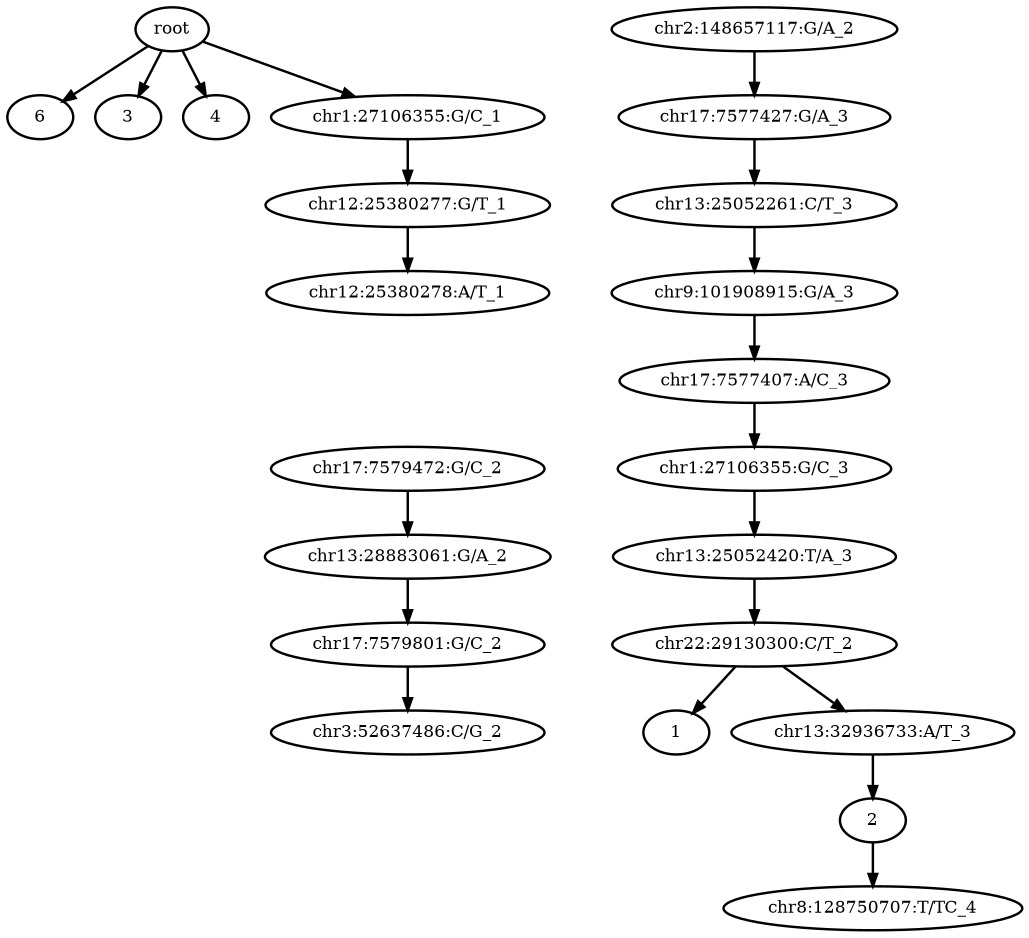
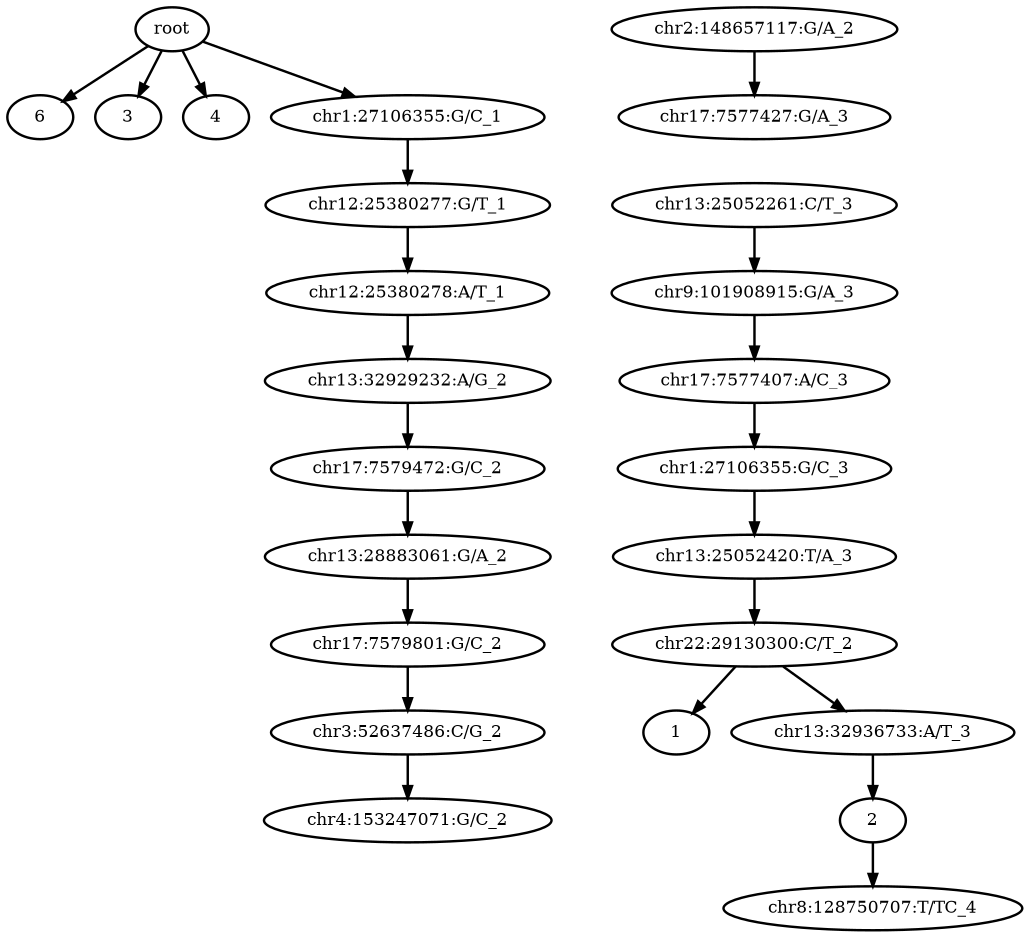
edge "chr17:7577427:G/A_3" -> "chr13:25052261:C/T_3": removed
node "chr13:32929232:A/G_2": added
node "chr4:153247071:G/C_2": added
